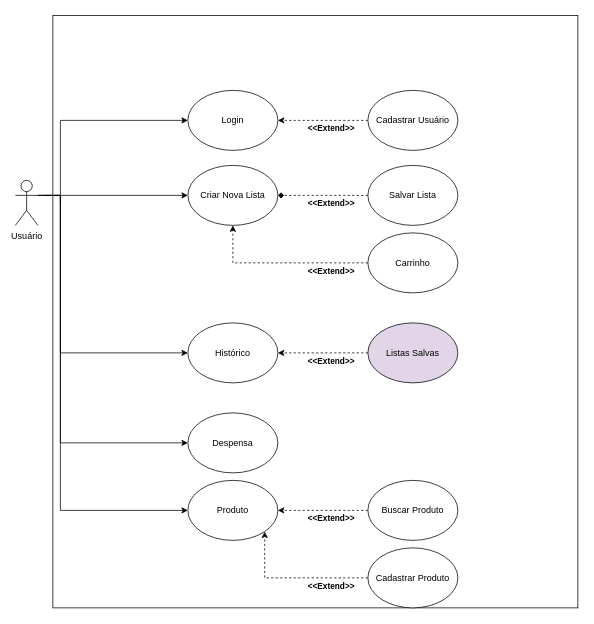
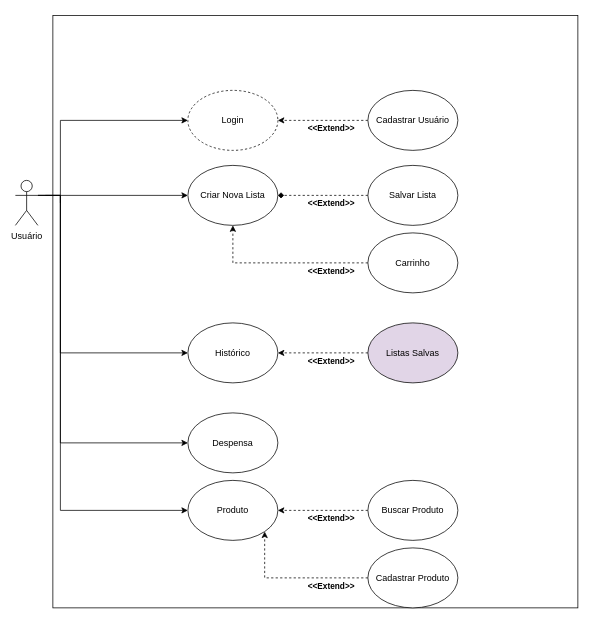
node "Login": style solid -> dashed
